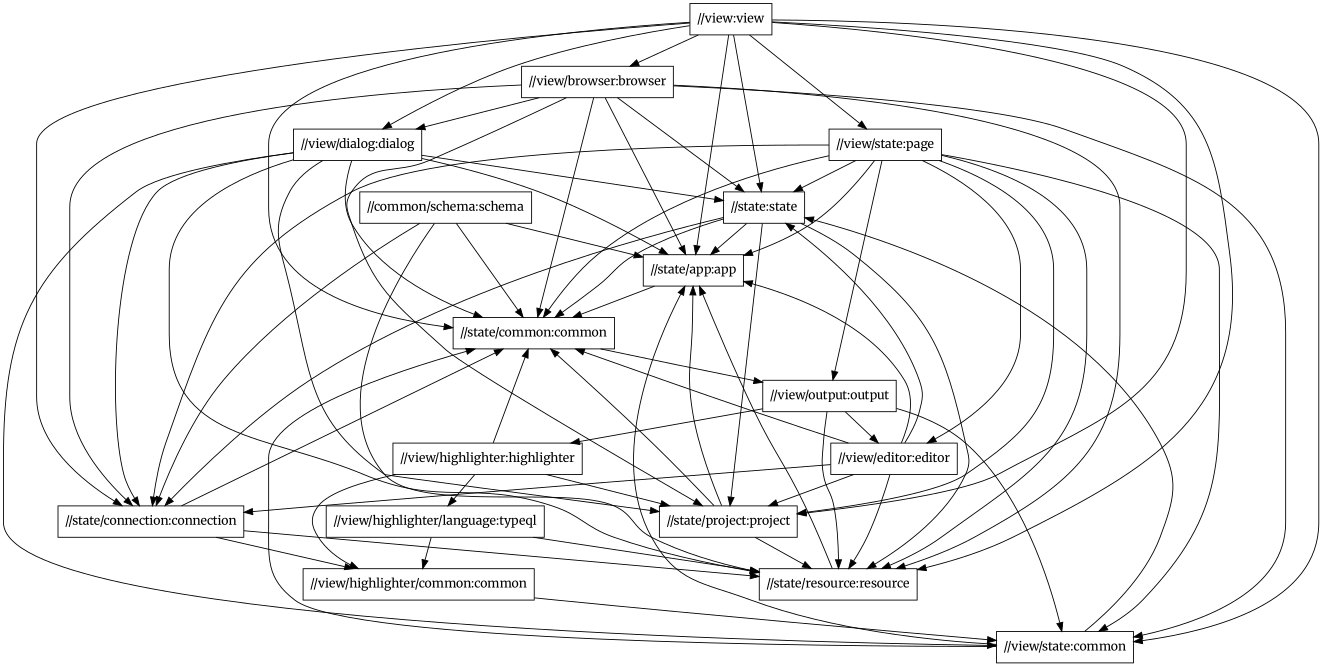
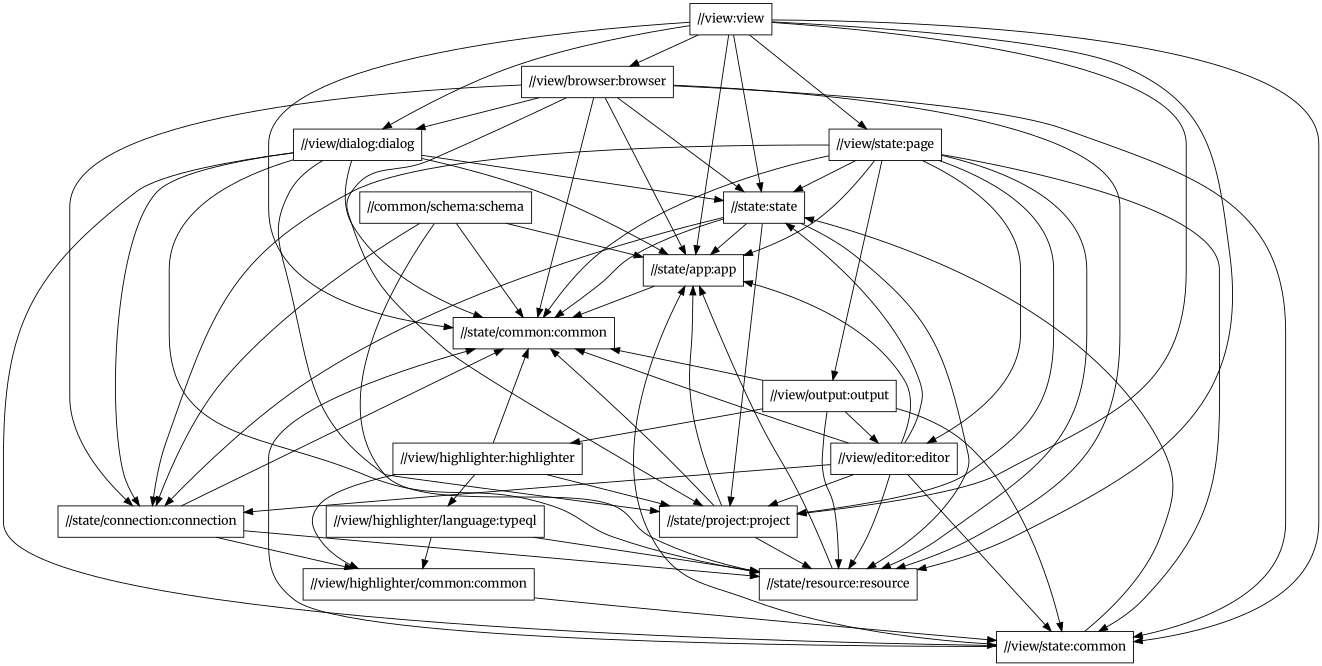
edge "//view:view" -> "//state/connection:connection": removed
edge "//state/common:common" -> "//view/output:output": reversed
edge "//view/editor:editor" -> "//view/state:common": added
